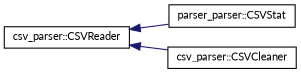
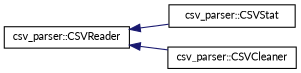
node "parser_parser::CSVStat": label "parser_parser::CSVStat" -> "csv_parser::CSVStat"
